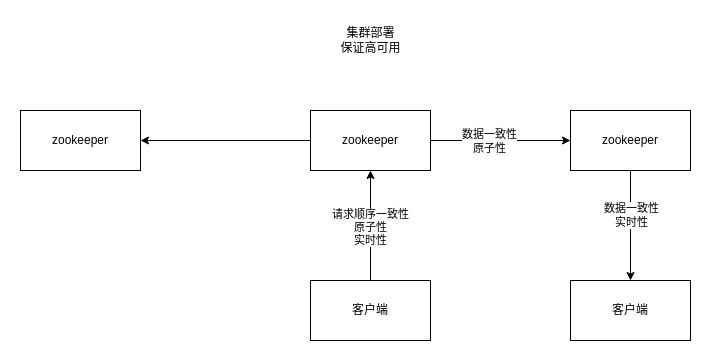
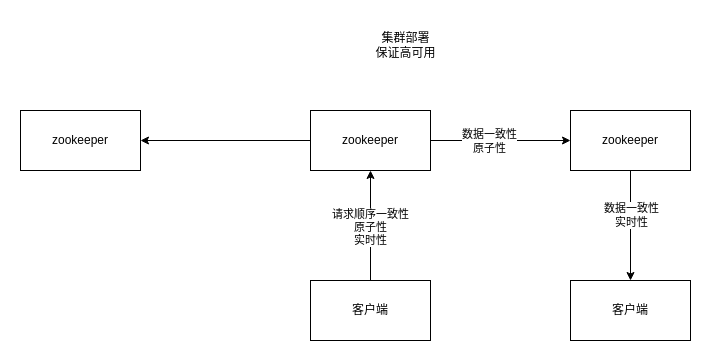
node "集群部署 保证高可用": moved (371, 41) -> (406, 46)
